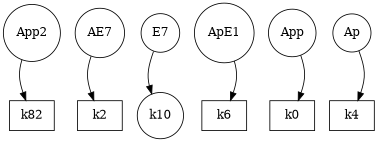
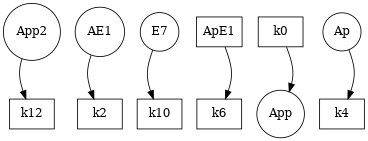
node "AE7": label "AE7" -> "AE1"
node "ApE1": shape circle -> box
edge "App" -> "k0": reversed
node "k82": label "k82" -> "k12"
node "k10": shape circle -> box
